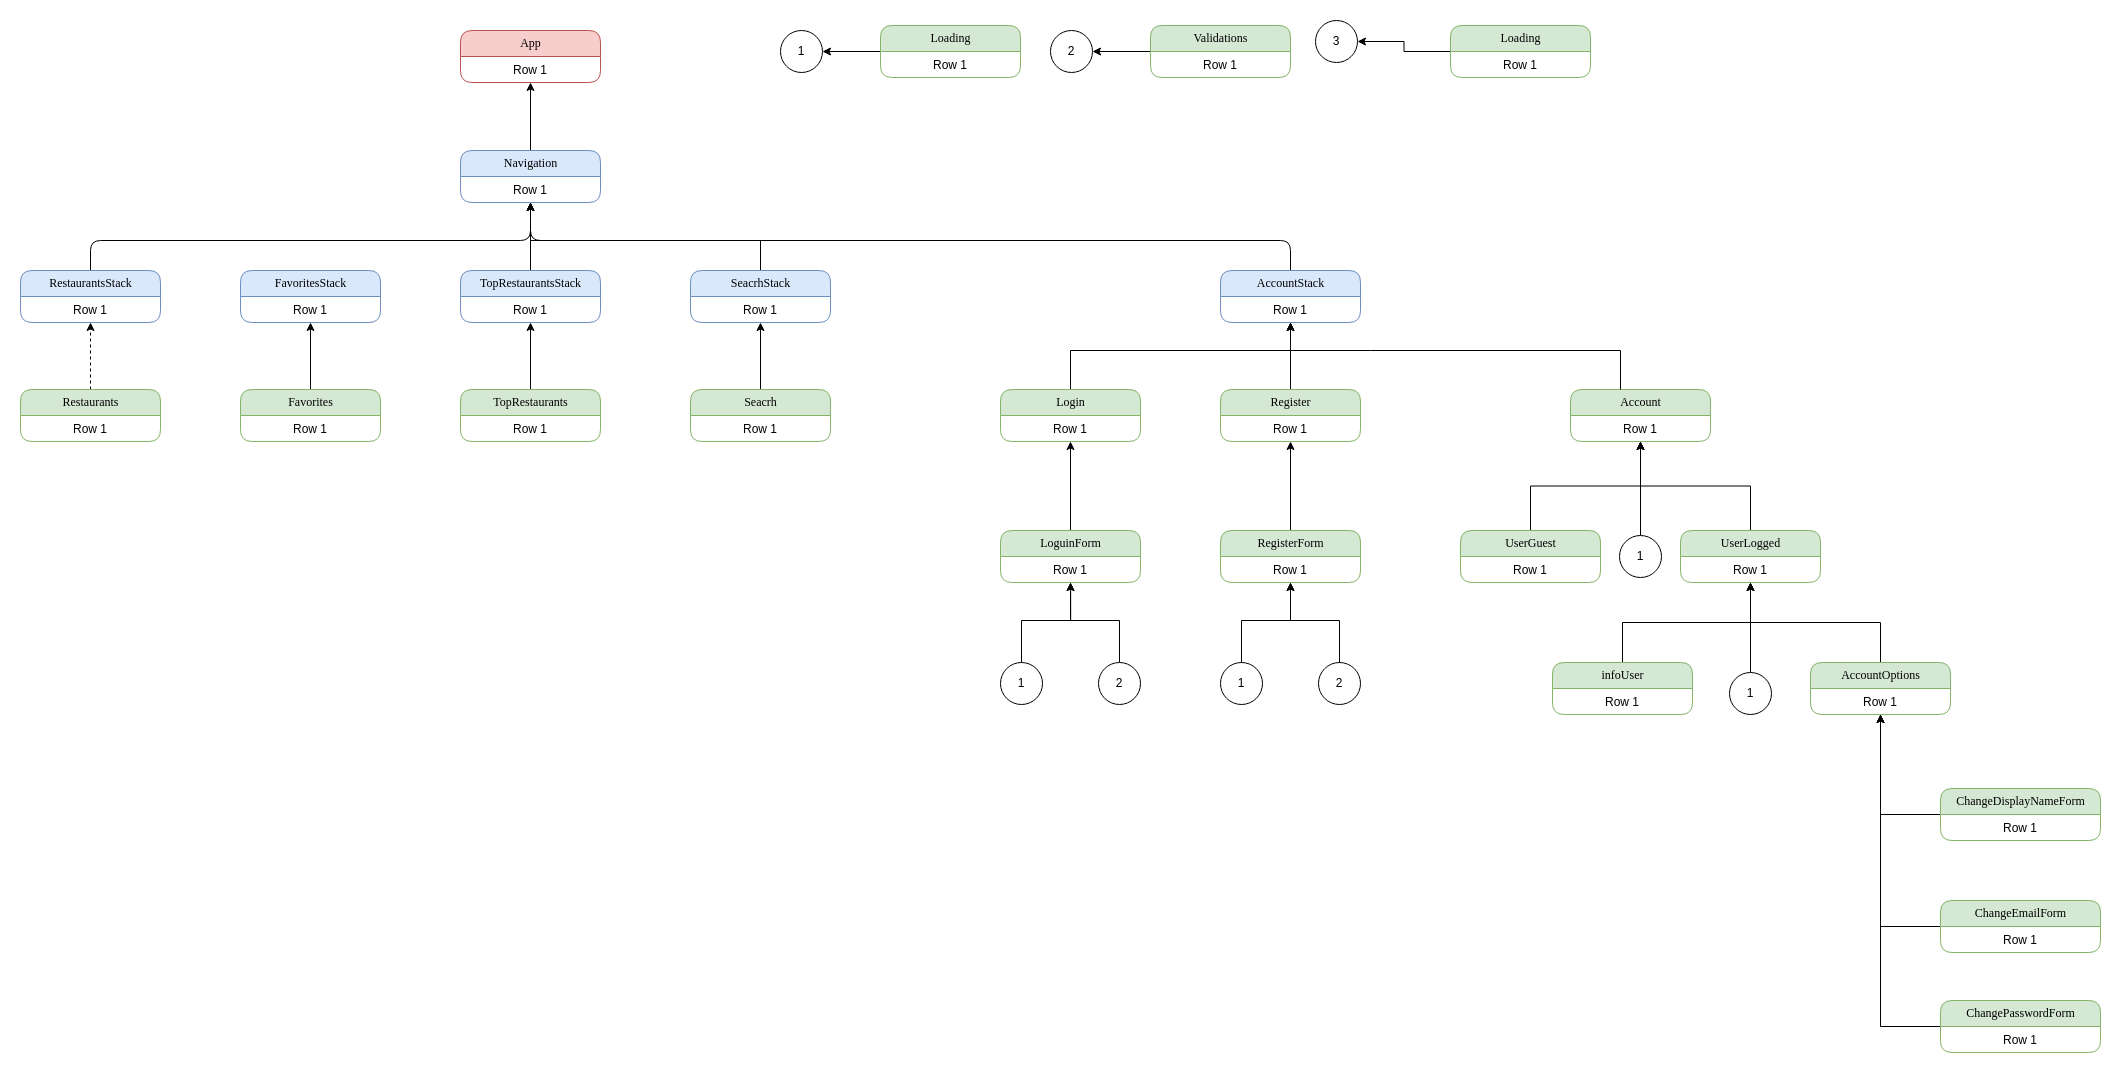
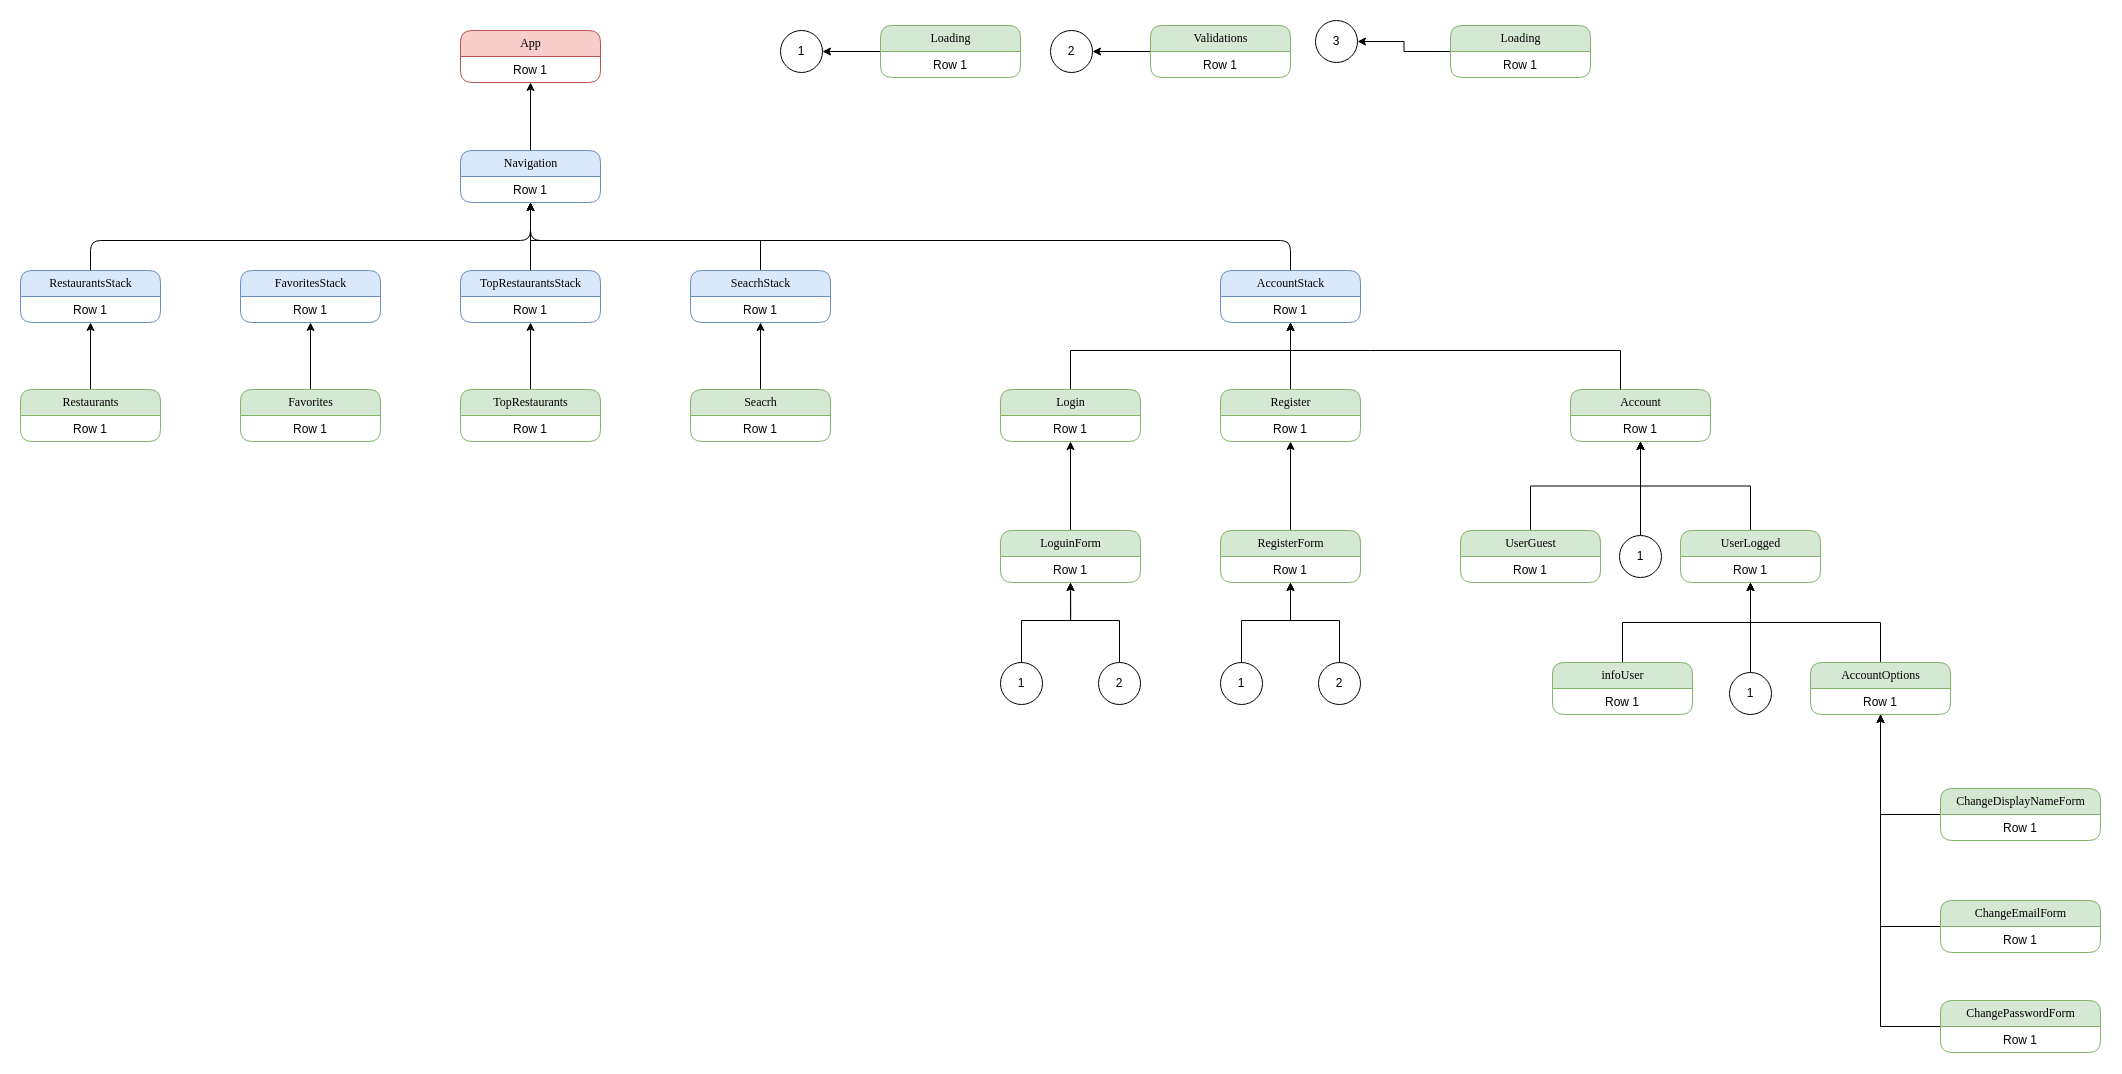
edge "Restaurants" -> "RestaurantsStack": style dashed -> solid
